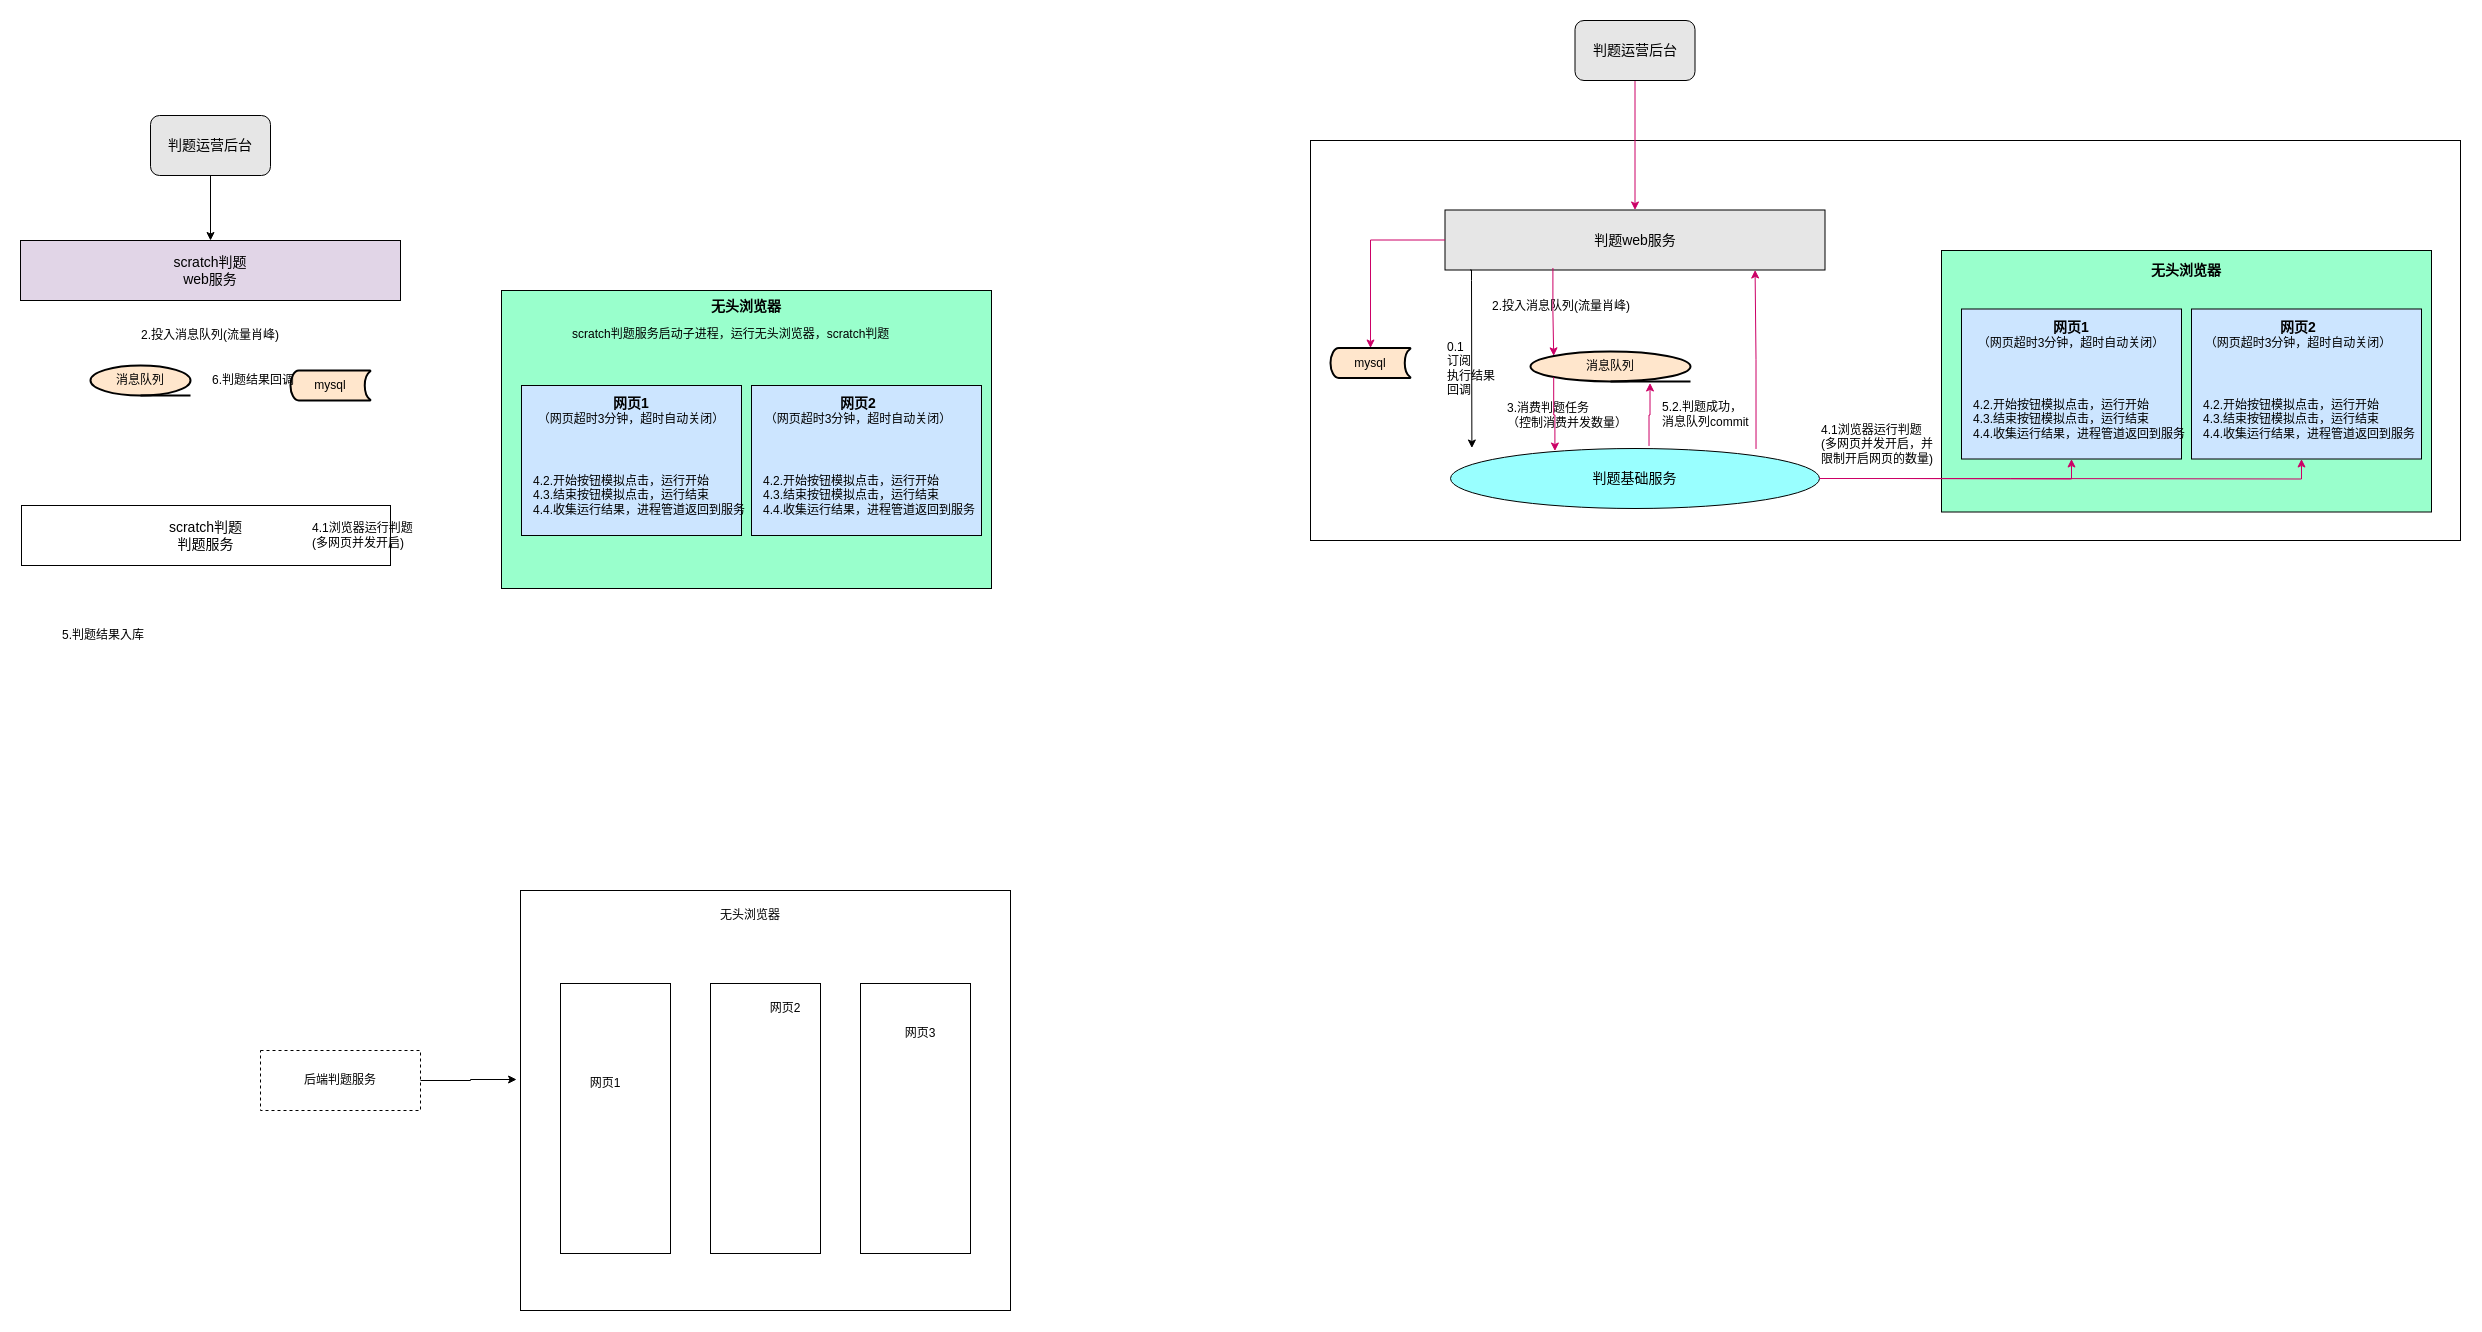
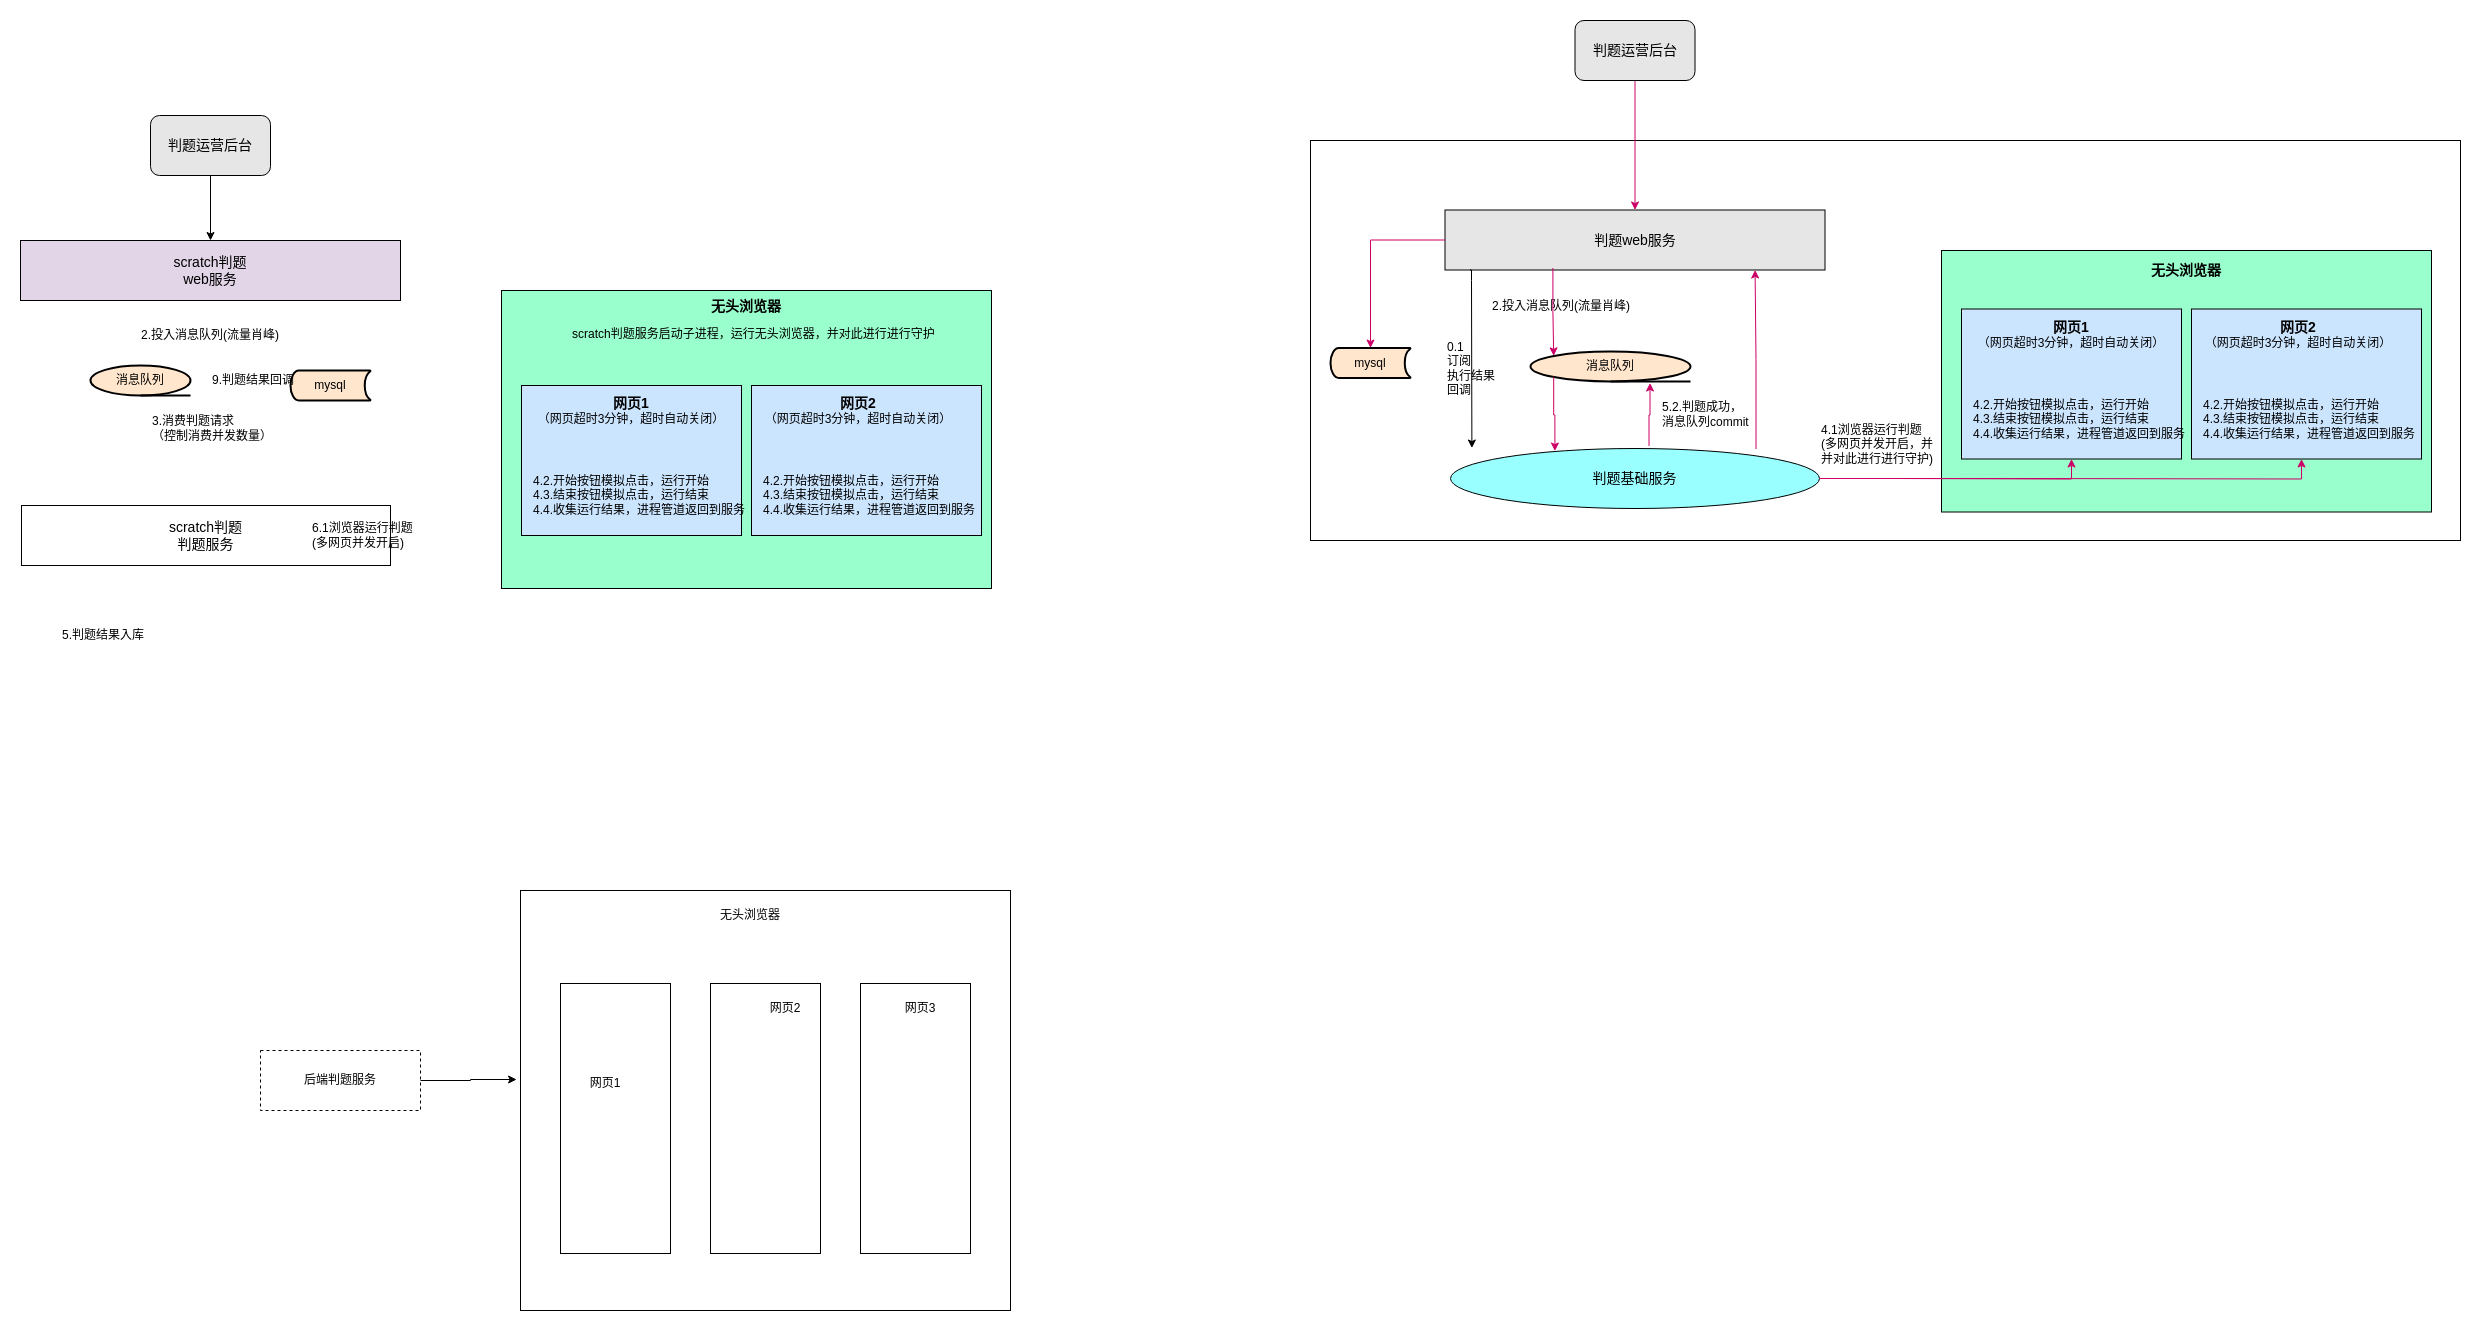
node "scratch判题服务启动子进程，运行无头浏览器，scratch判题": label "scratch判题服务启动子进程，运行无头浏览器，scratch判题" -> "scratch判题服务启动子进程，运行无头浏览器，并对此进行进行守护"
node "6.判题结果回调": label "6.判题结果回调" -> "9.判题结果回调"
node "3.消费判题任务 （控制消费并发数量）": removed
node "3.消费判题请求 （控制消费并发数量）": added
node "4.1浏览器运行判题 (多网页并发开启，并 限制开启网页的数量)": label "4.1浏览器运行判题 (多网页并发开启，并 限制开启网页的数量)" -> "4.1浏览器运行判题 (多网页并发开启，并 并对此进行进行守护)"
node "4.1浏览器运行判题 (多网页并发开启)": label "4.1浏览器运行判题 (多网页并发开启)" -> "6.1浏览器运行判题 (多网页并发开启)"
node "网页3": moved (921, 1034) -> (921, 1009)
